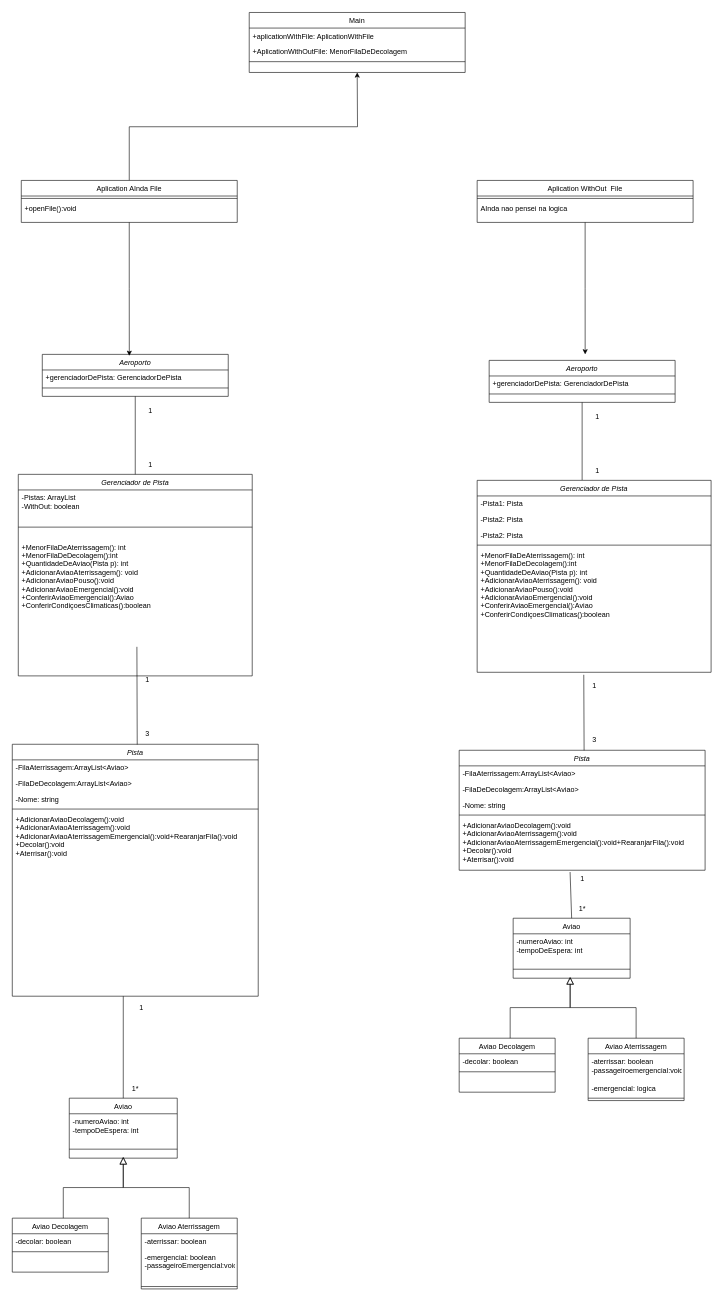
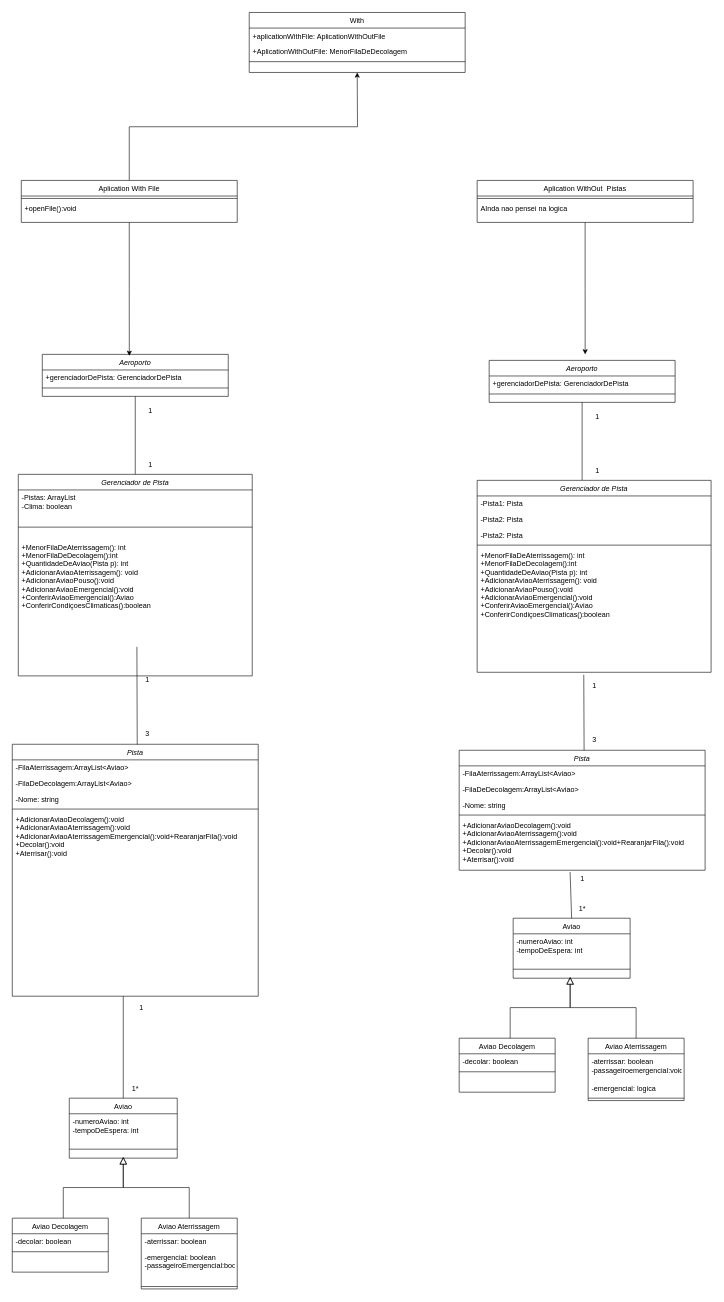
node "Main": label "Main" -> "With"
node "+aplicationWithFile: AplicationWithFile": label "+aplicationWithFile: AplicationWithFile" -> "+aplicationWithFile: AplicationWithOutFile"
node "Aplication AInda File": label "Aplication AInda File" -> "Aplication With File"
node "Aplication WithOut File": label "Aplication WithOut File" -> "Aplication WithOut Pistas"
node "-Pistas: ArrayList -WithOut: boolean": label "-Pistas: ArrayList -WithOut: boolean" -> "-Pistas: ArrayList -Clima: boolean"
node "-emergencial: boolean -passageiroEmergencial:void": label "-emergencial: boolean -passageiroEmergencial:void" -> "-emergencial: boolean -passageiroEmergencial:bool"
